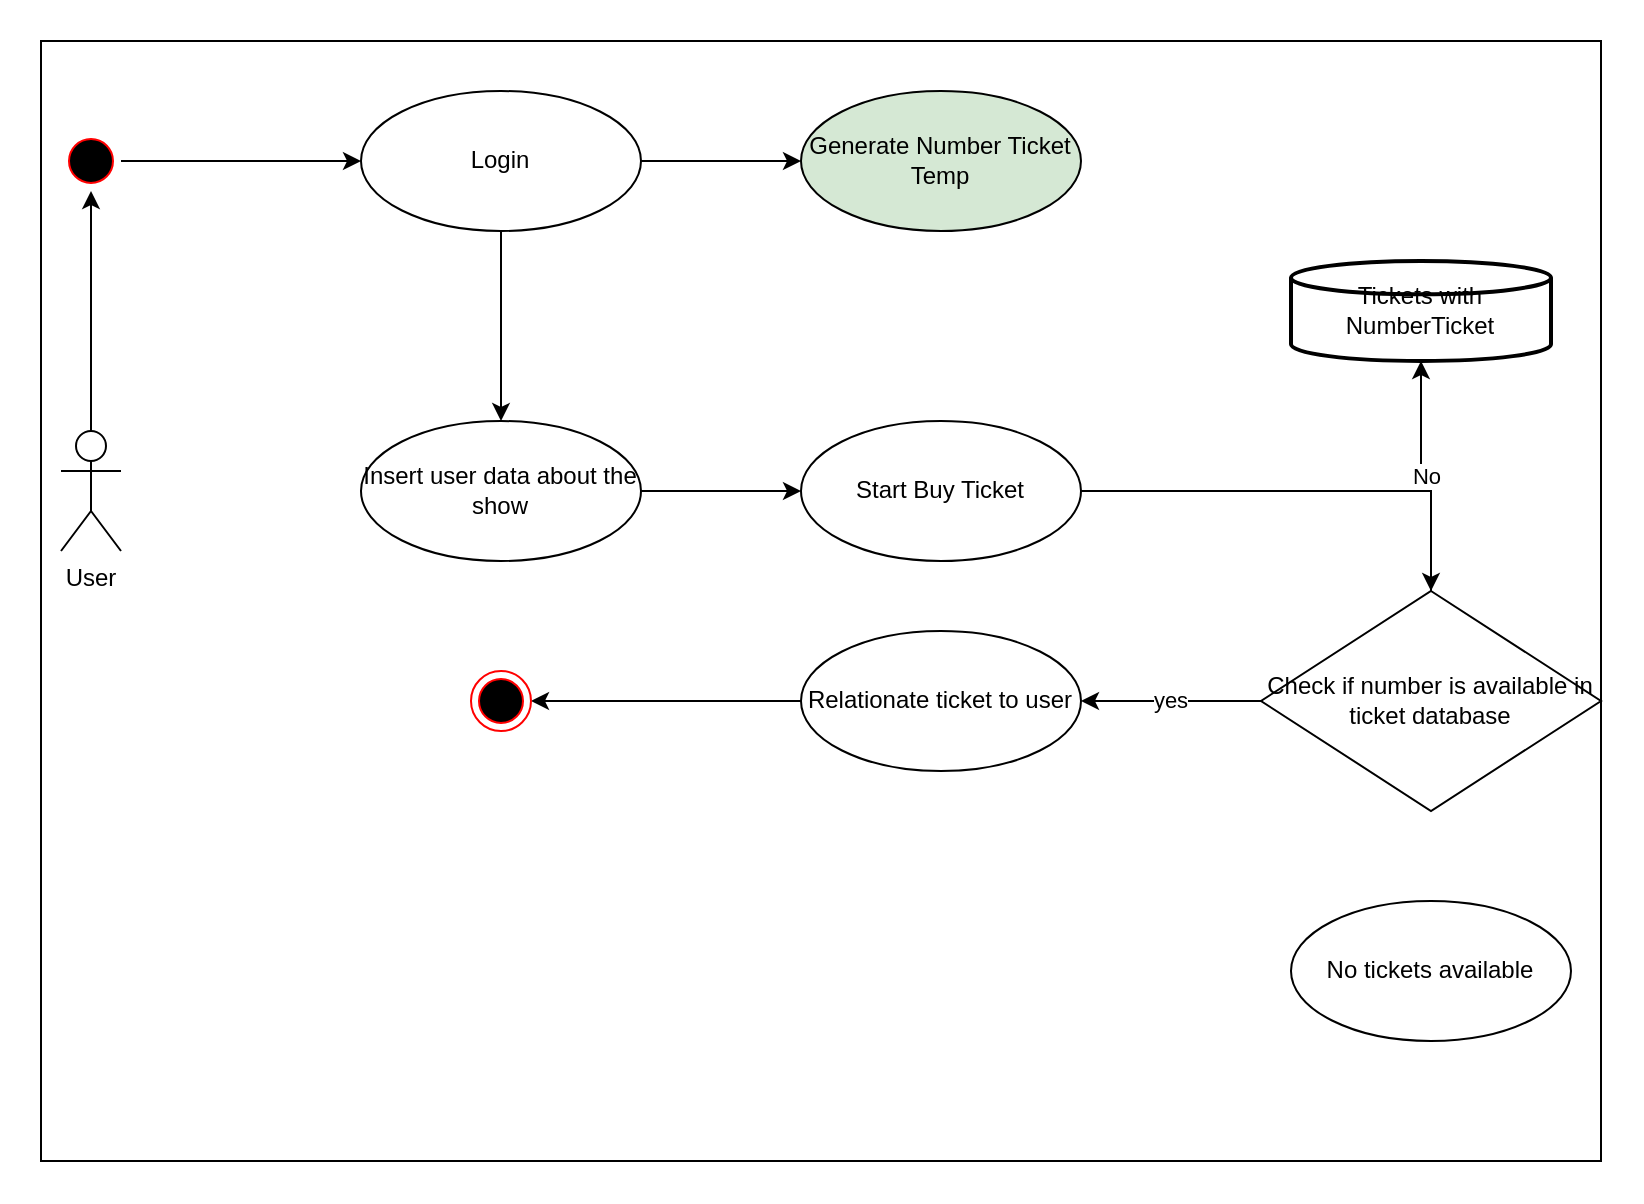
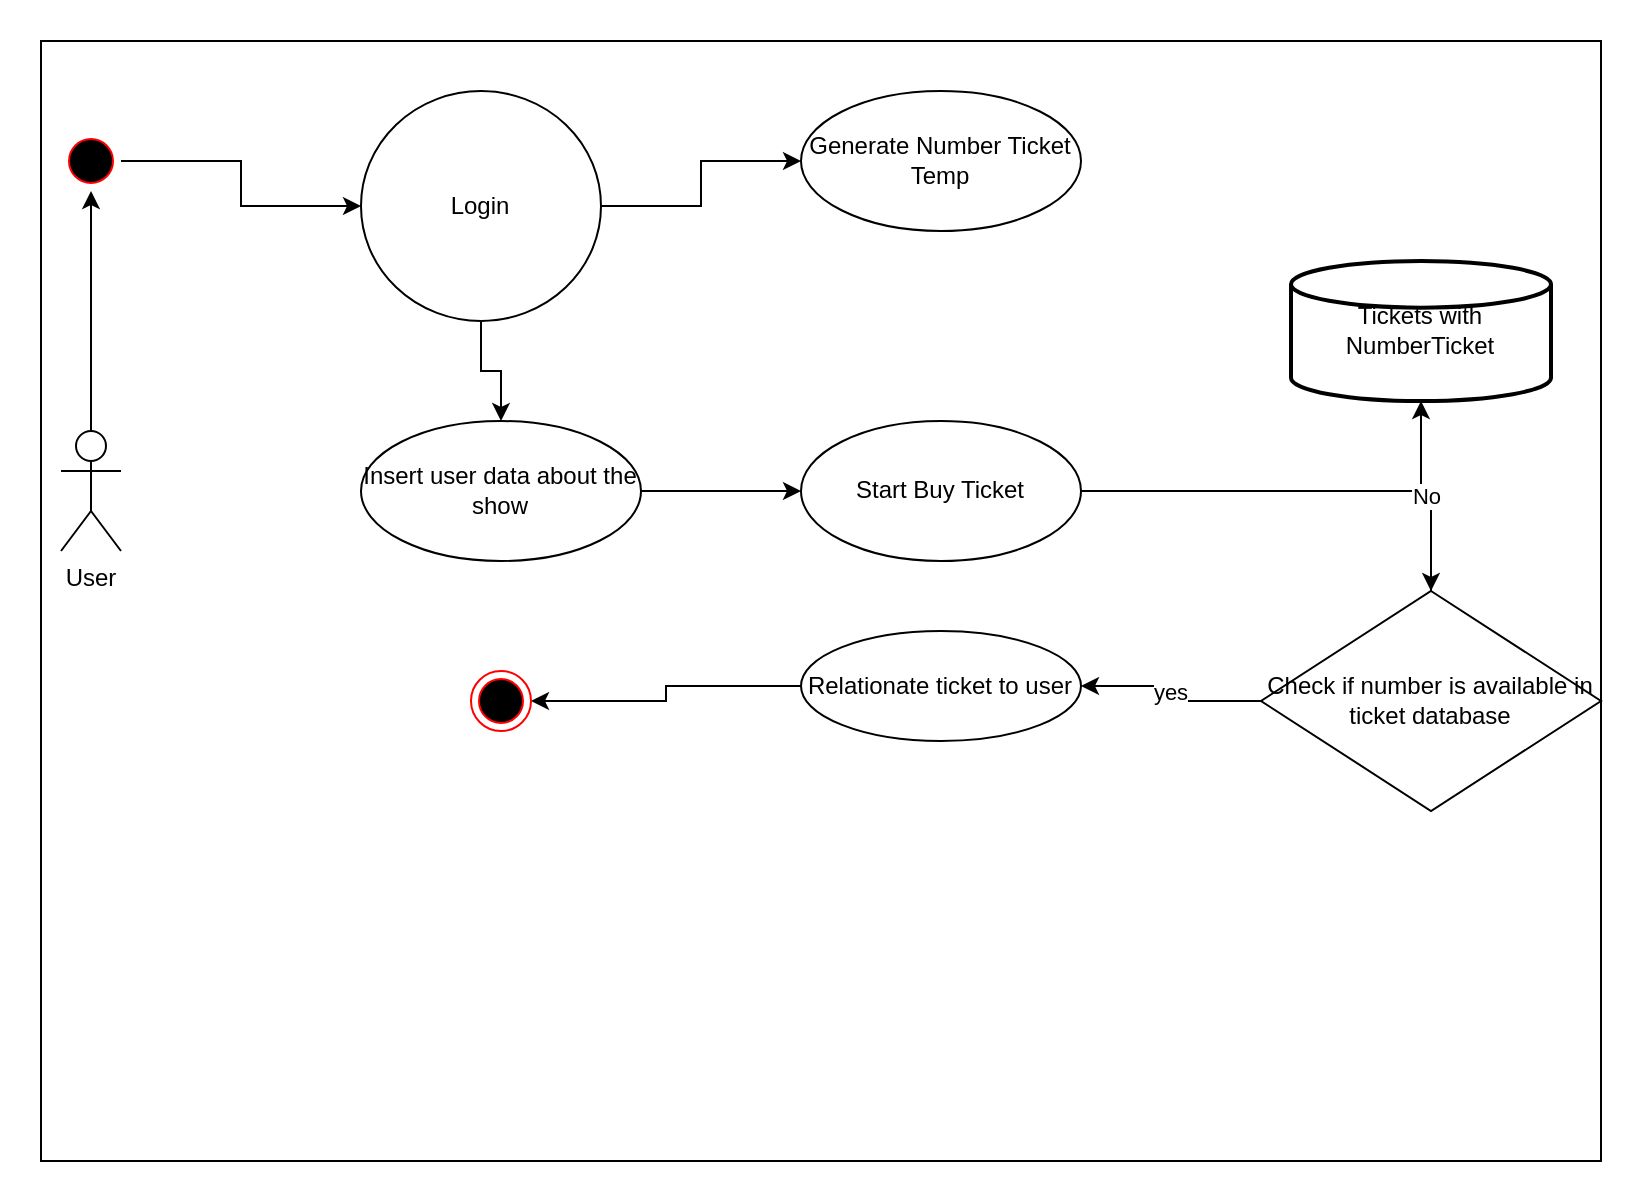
node "Login": size 280x140 -> 240x230
node "Generate Number Ticket Temp": fillcolor #d5e8d4 -> #ffffff
node "Tickets with NumberTicket": size 260x100 -> 260x140
node "Relationate ticket to user": size 280x140 -> 280x110
node "No tickets available": removed
